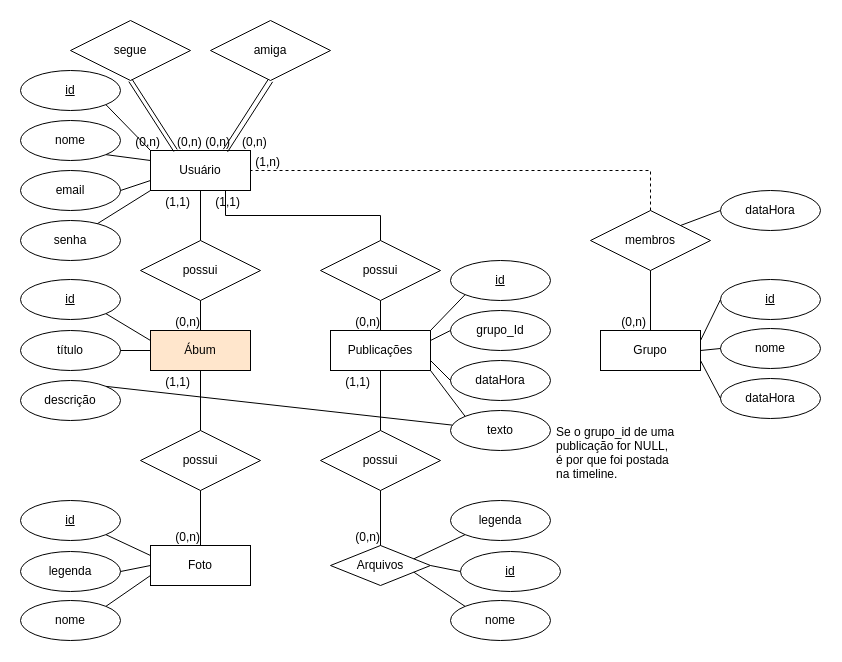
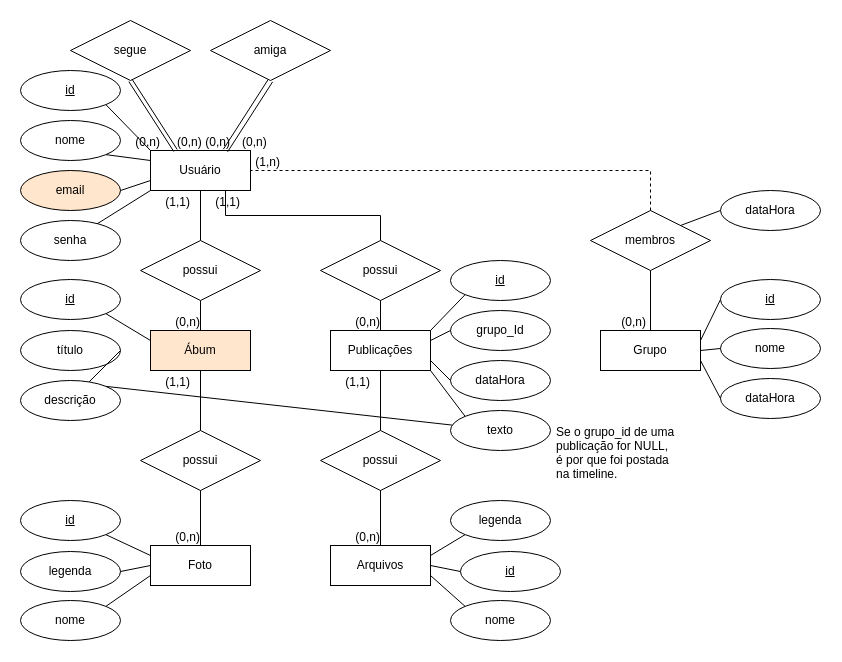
node "email": fillcolor #ffffff -> #ffe6cc
edge "título" -- "Ábum": now "título" -- "descrição"
node "Arquivos": shape diamond -> rectangle
